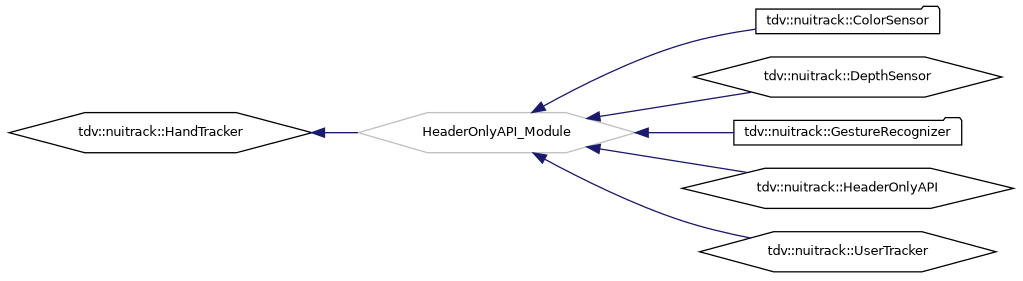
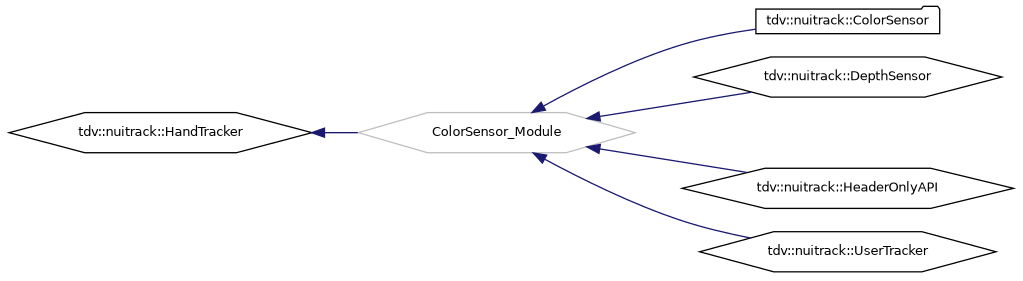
node "HeaderOnlyAPI_Module": label "HeaderOnlyAPI_Module" -> "ColorSensor_Module"
node "tdv::nuitrack::GestureRecognizer": removed
